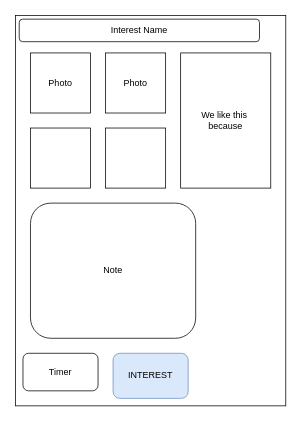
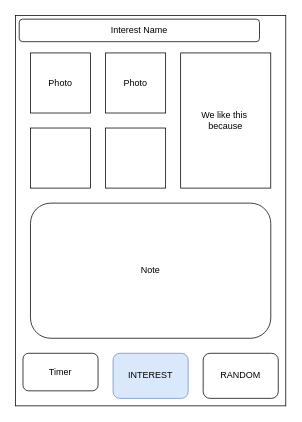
node "Note": size 165x135 -> 240x135
node "RANDOM": added
